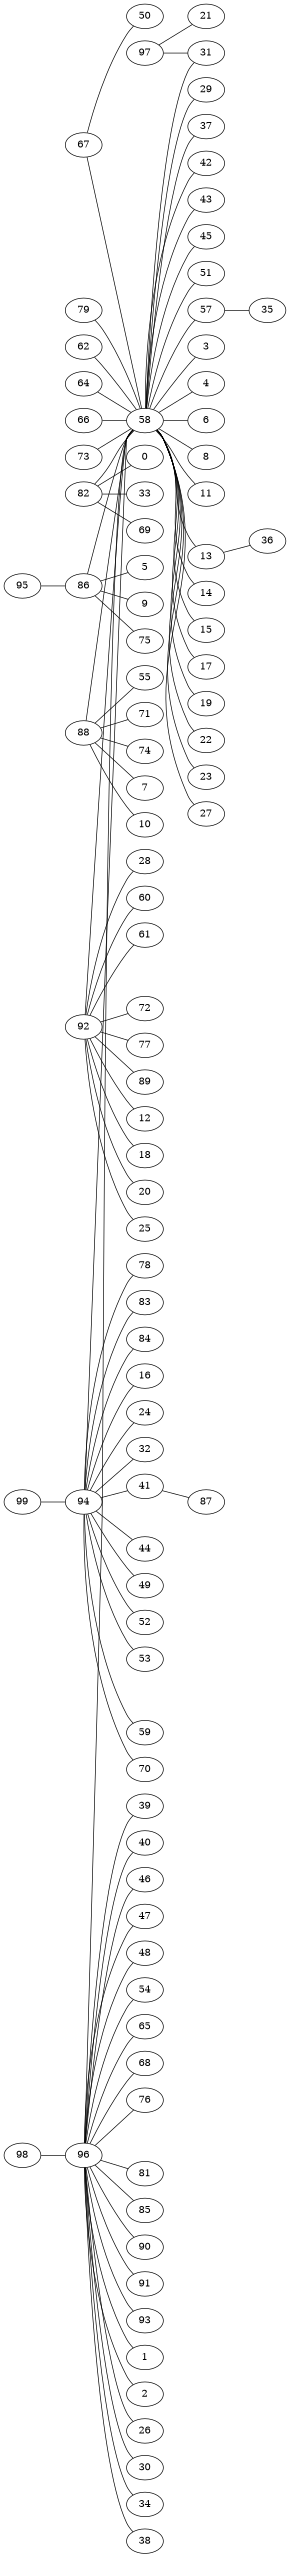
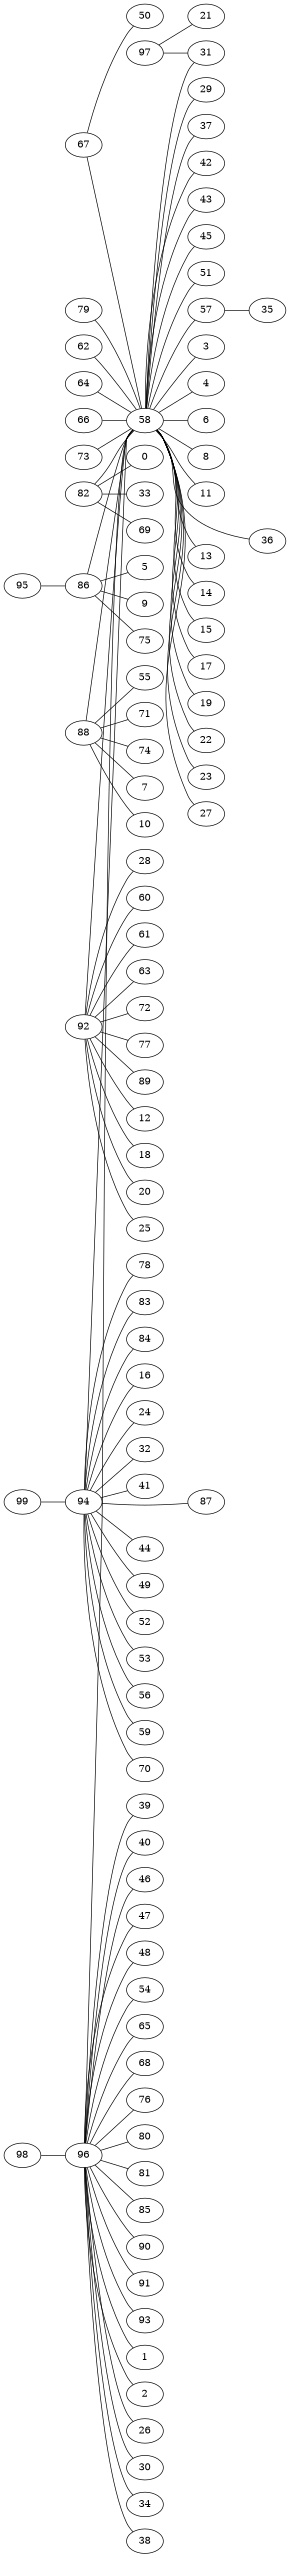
edge "36" -- "13": now "36" -- "58"
node "63": added
edge "41" -- "87": now "94" -- "87"
node "56": added
node "80": added
